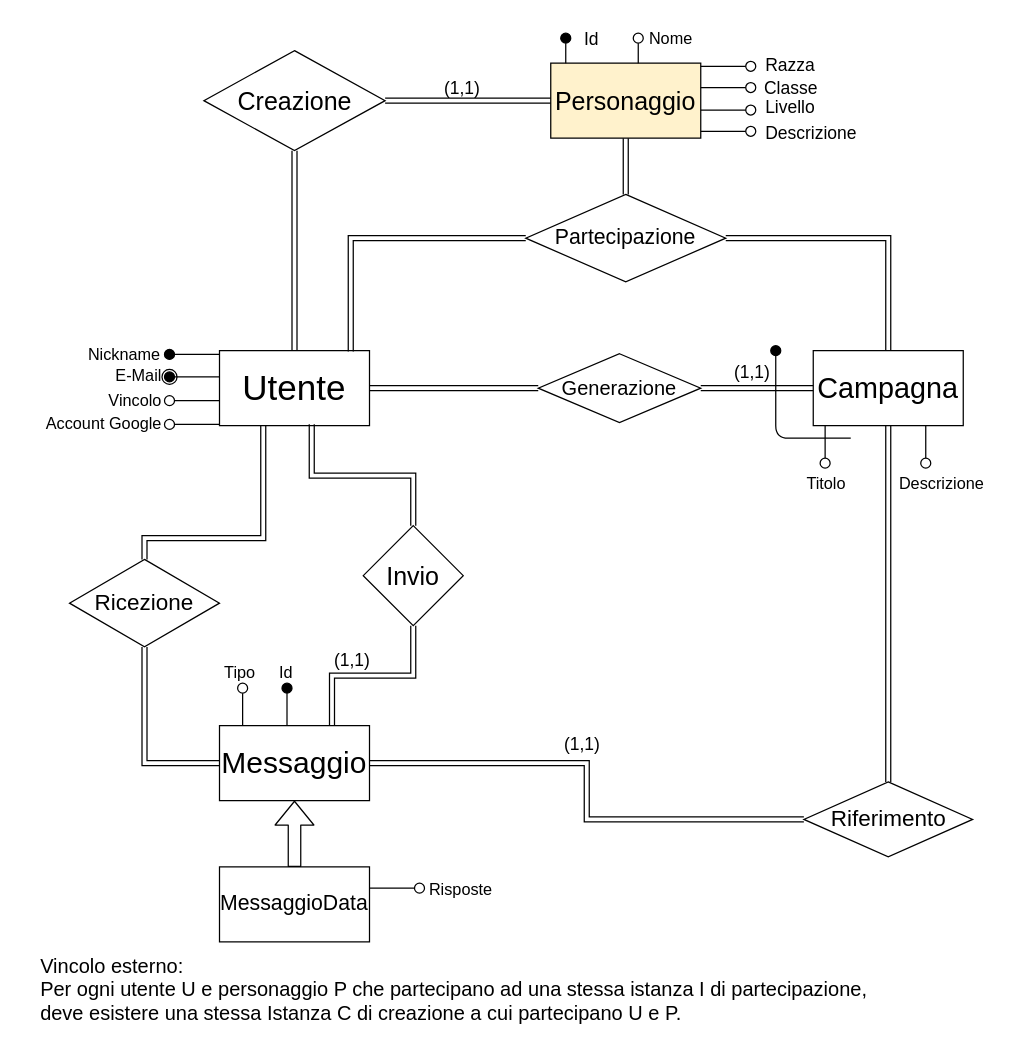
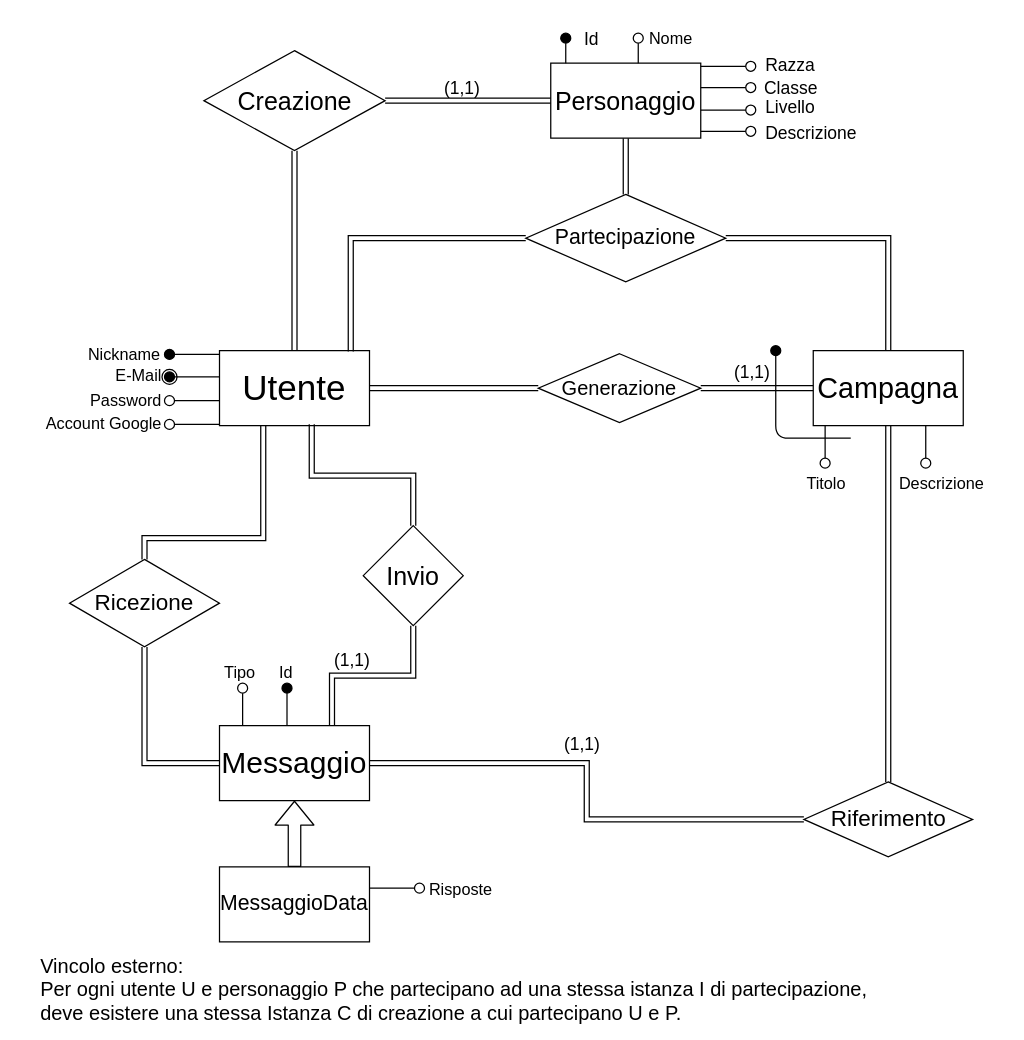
node "Personaggio": fillcolor #fff2cc -> #ffffff
node "Vincolo": label "Vincolo" -> "Password"
